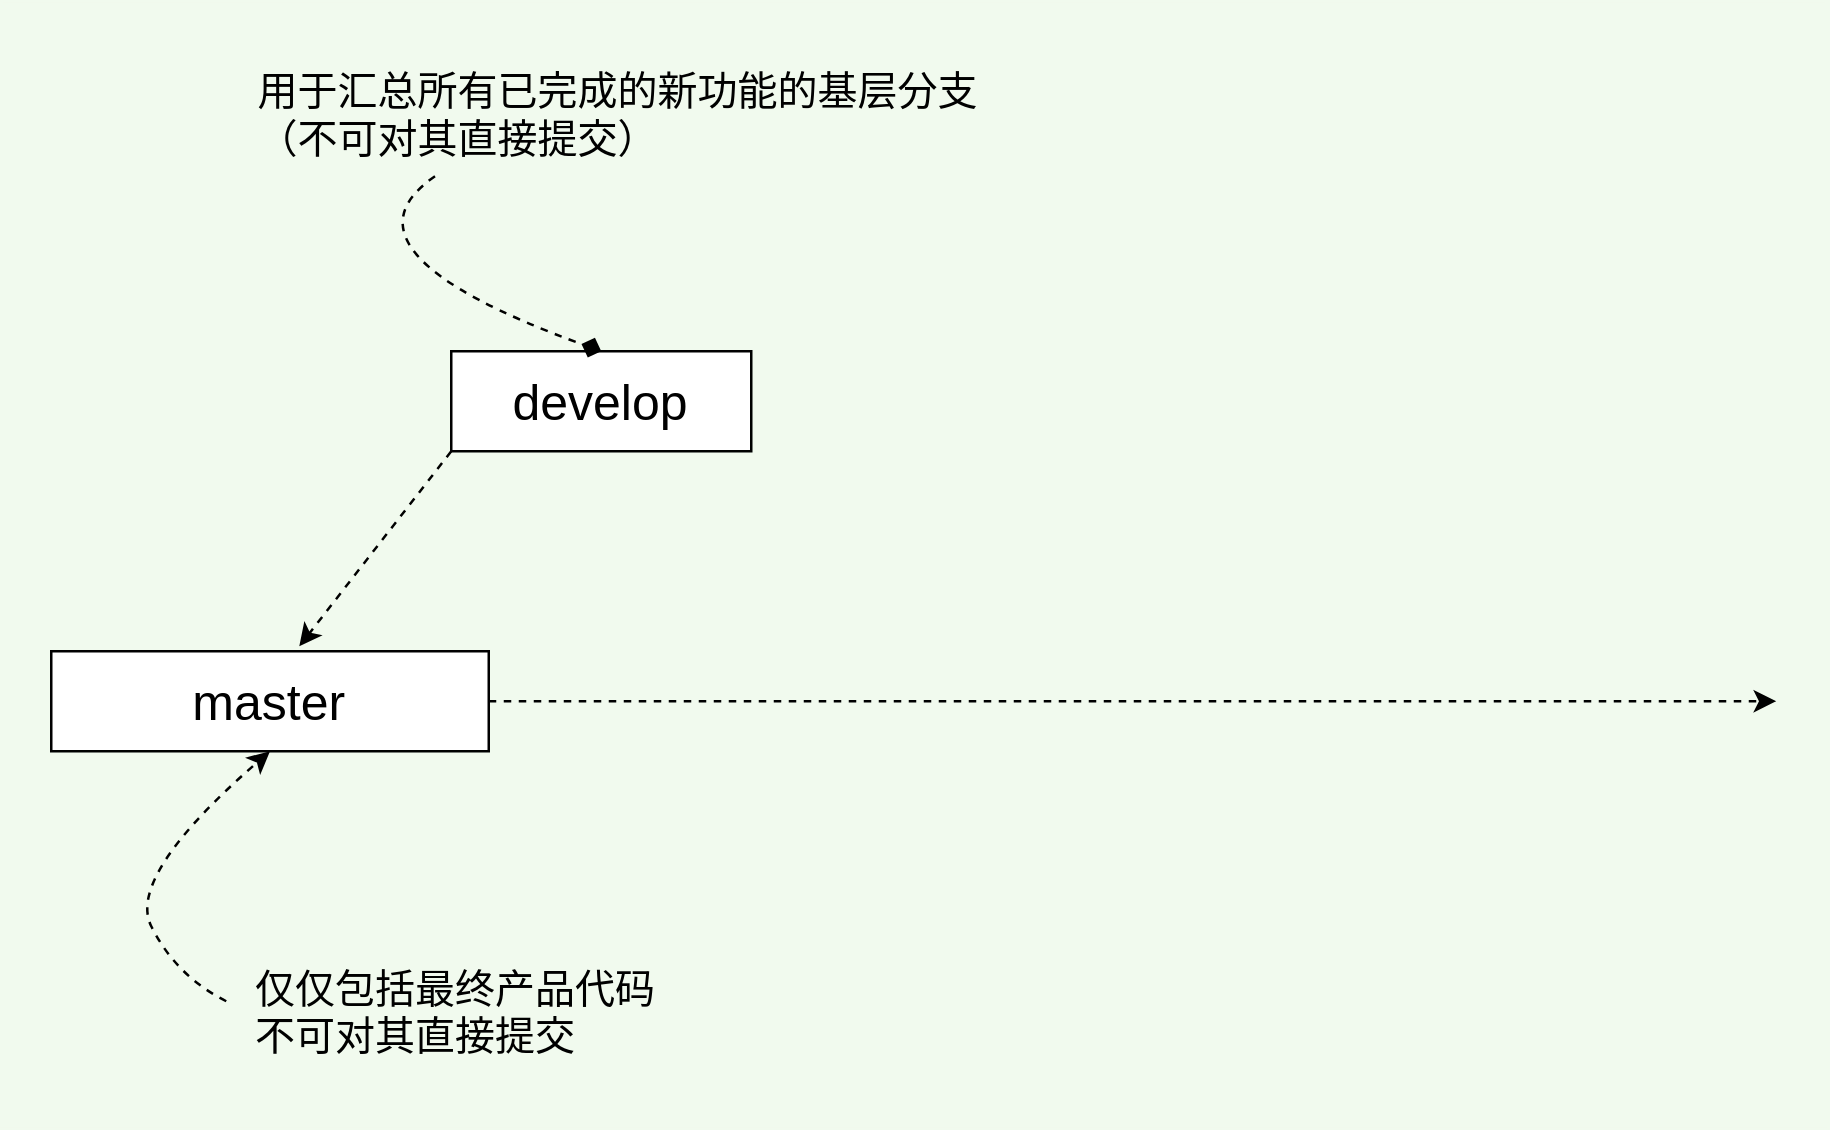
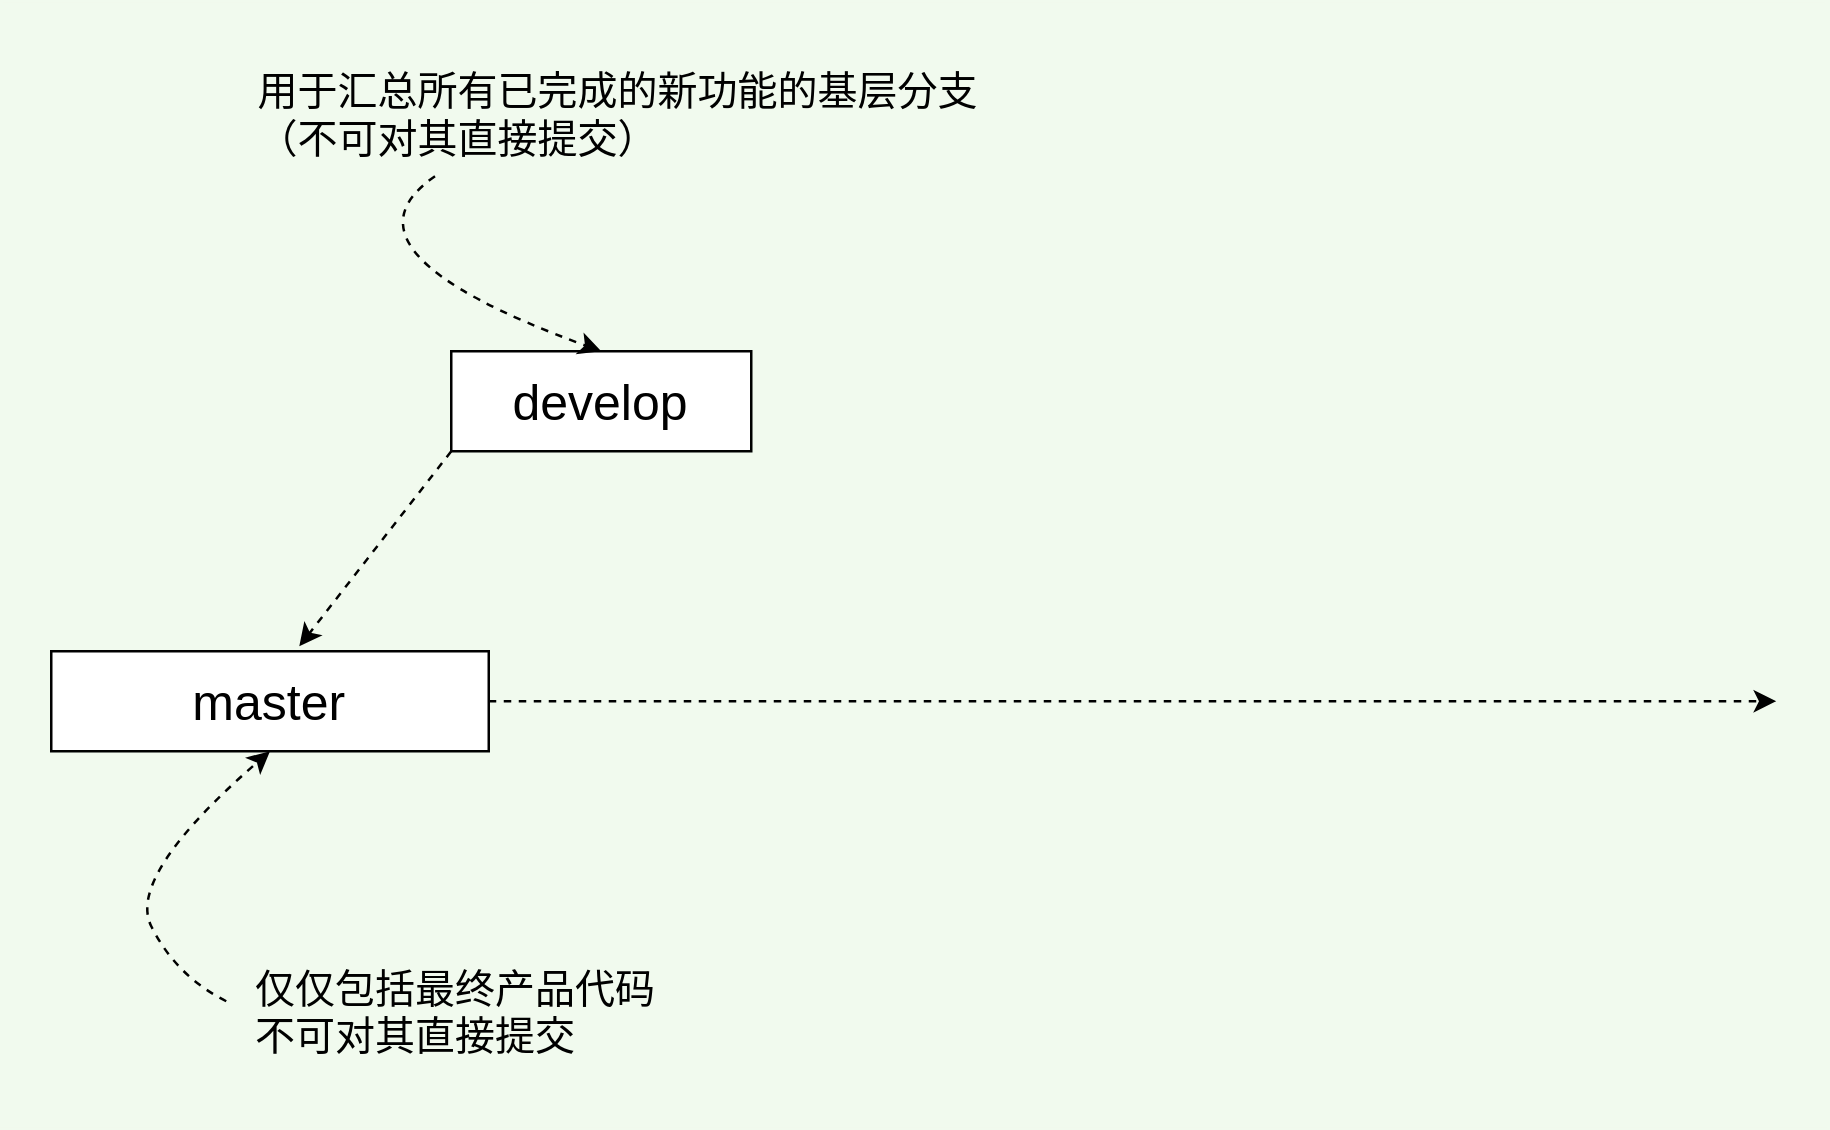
edge "用于汇总所有已完成的新功能的基层分支 （不可对其直接提交）" -> "develop": arrowhead diamond -> classic
